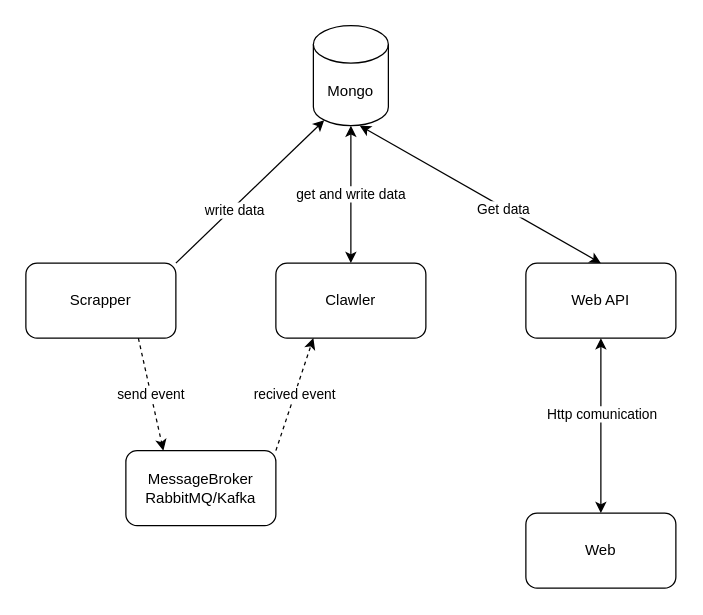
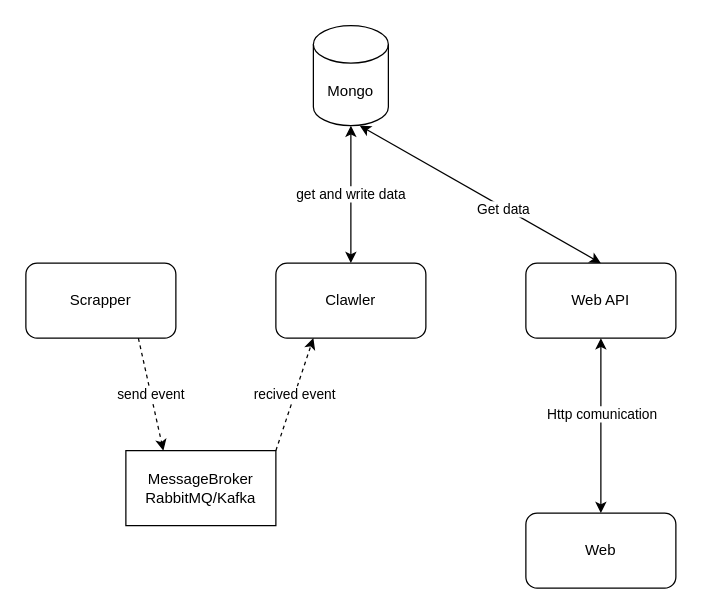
edge "Scrapper" -> "Mongo": removed, label "write data"
node "MessageBroker RabbitMQ/Kafka": shape rounded rectangle -> rectangle
